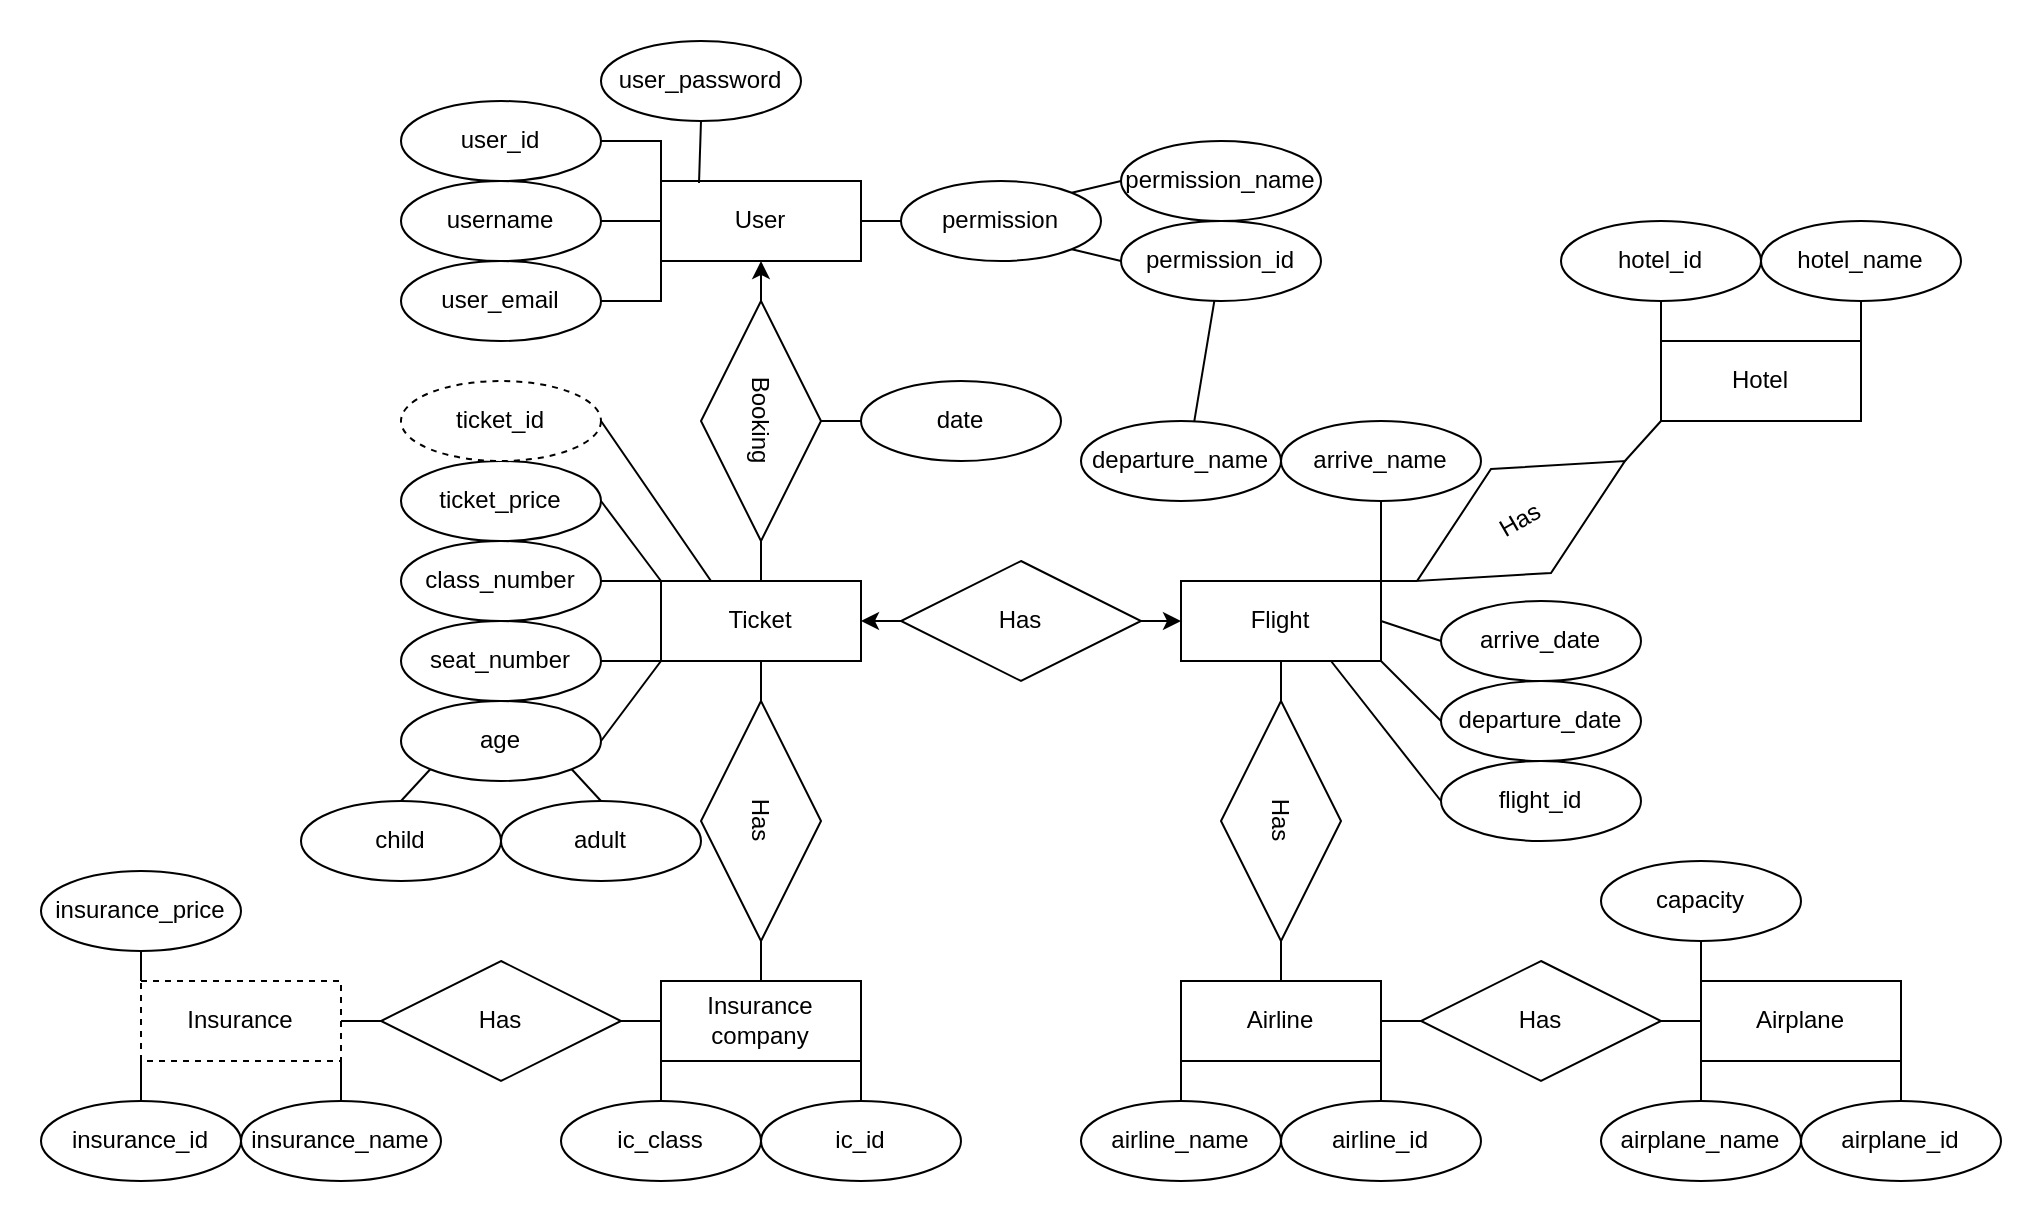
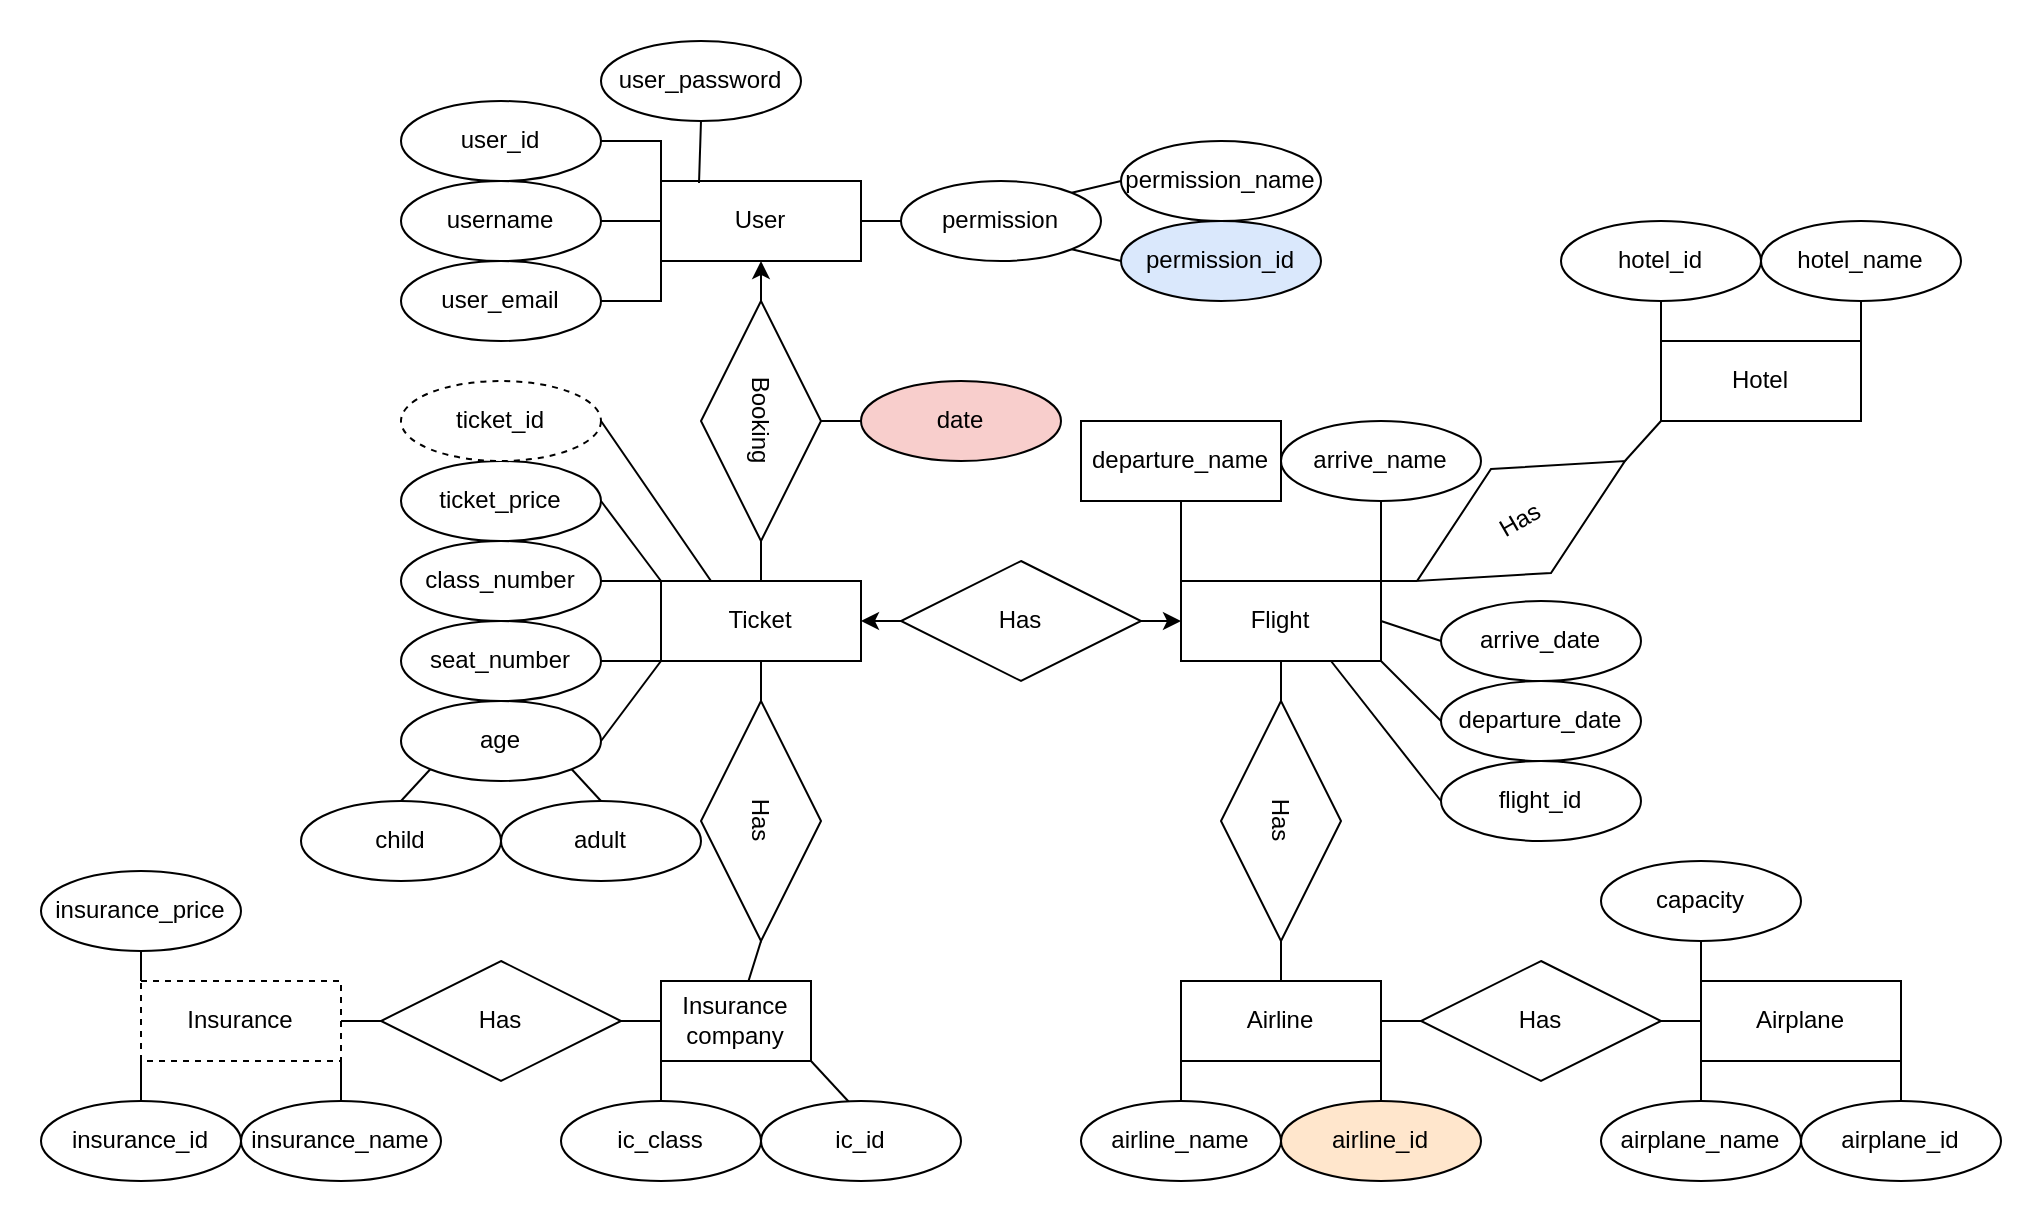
node "permission_id": fillcolor #ffffff -> #dae8fc
edge "permission_id" -- "departure_name": now "Flight" -- "departure_name"
node "date": fillcolor #ffffff -> #f8cecc
node "departure_name": shape ellipse -> rectangle
node "Insurance company": size 200x80 -> 150x80
node "airline_id": fillcolor #ffffff -> #ffe6cc
